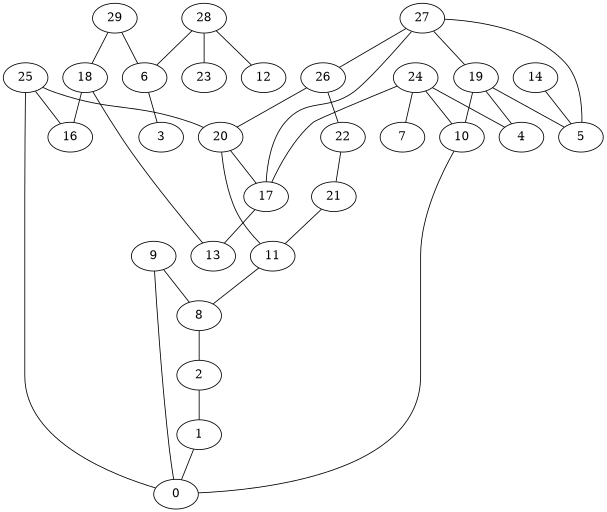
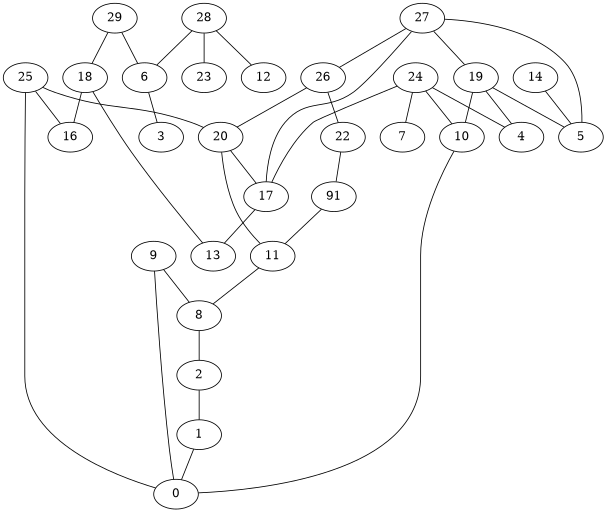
node "21": label "21" -> "91"
